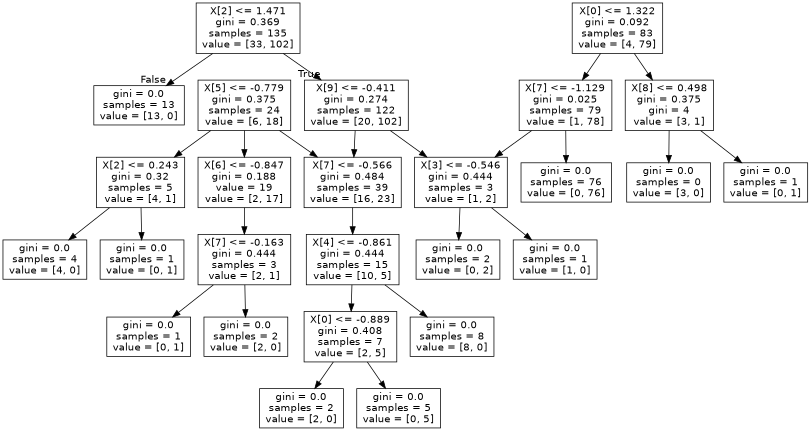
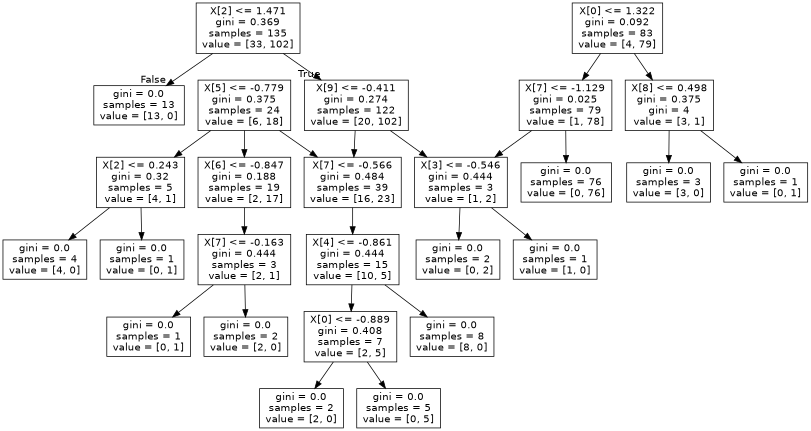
node "X[6] <= -0.847 gini = 0.188 value = 19 value = [2, 17]": label "X[6] <= -0.847 gini = 0.188 value = 19 value = [2, 17]" -> "X[6] <= -0.847 gini = 0.188 samples = 19 value = [2, 17]"
node "gini = 0.0 samples = 0 value = [3, 0]": label "gini = 0.0 samples = 0 value = [3, 0]" -> "gini = 0.0 samples = 3 value = [3, 0]"
